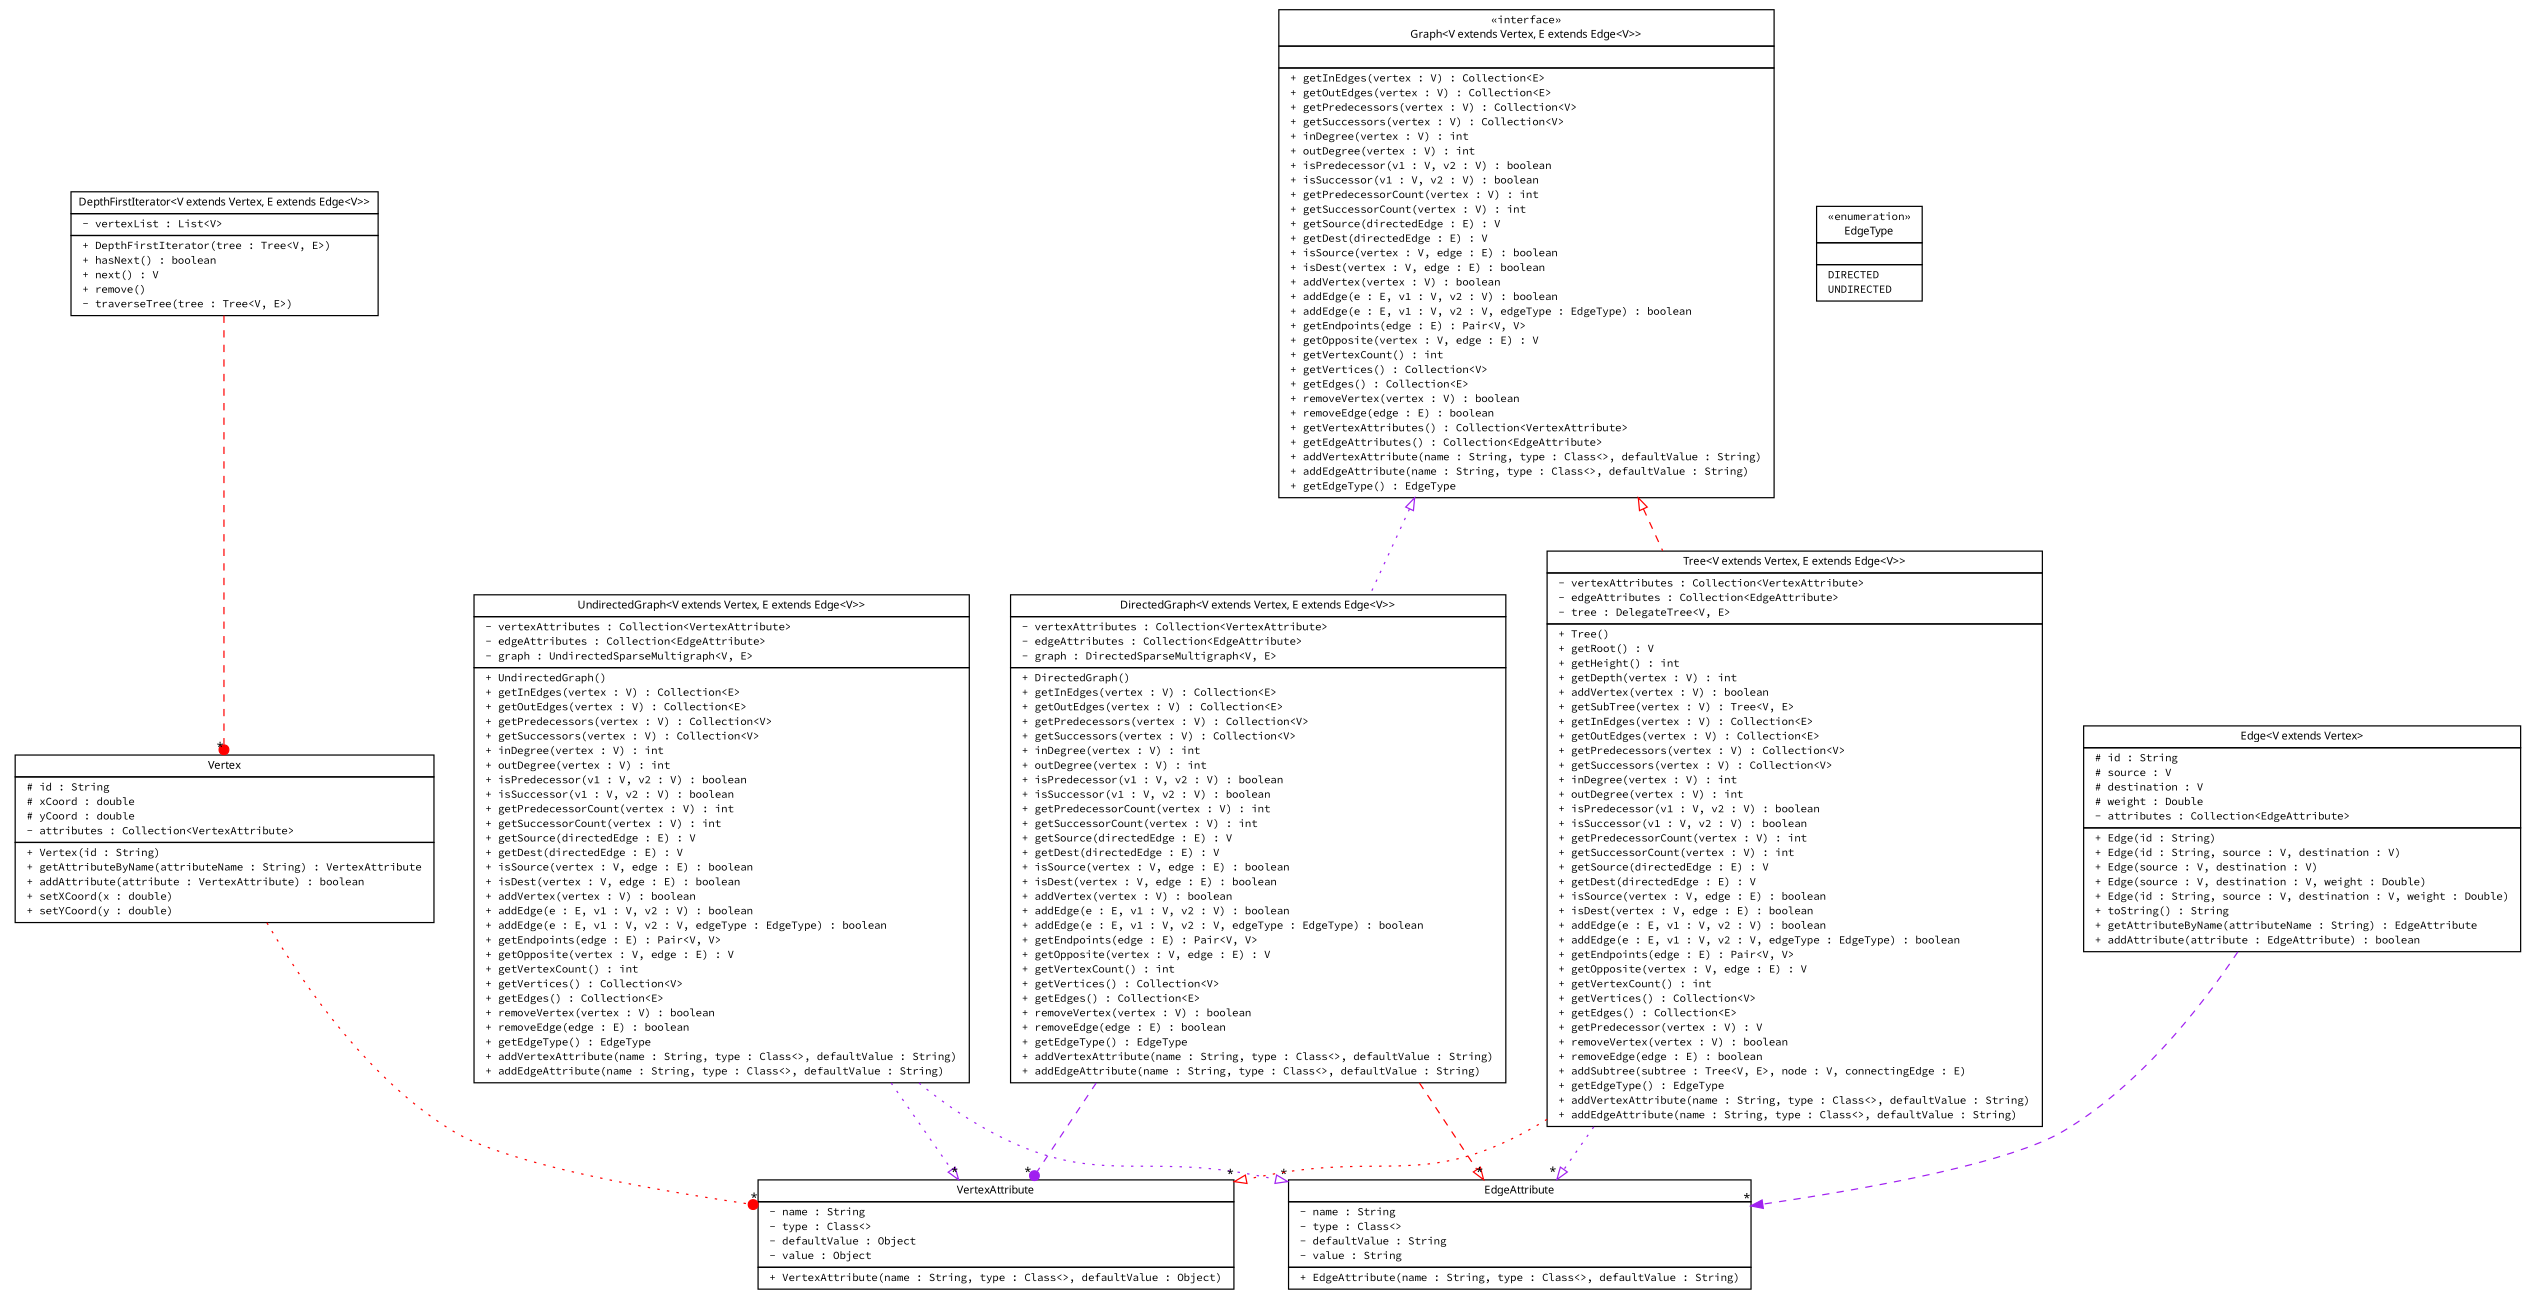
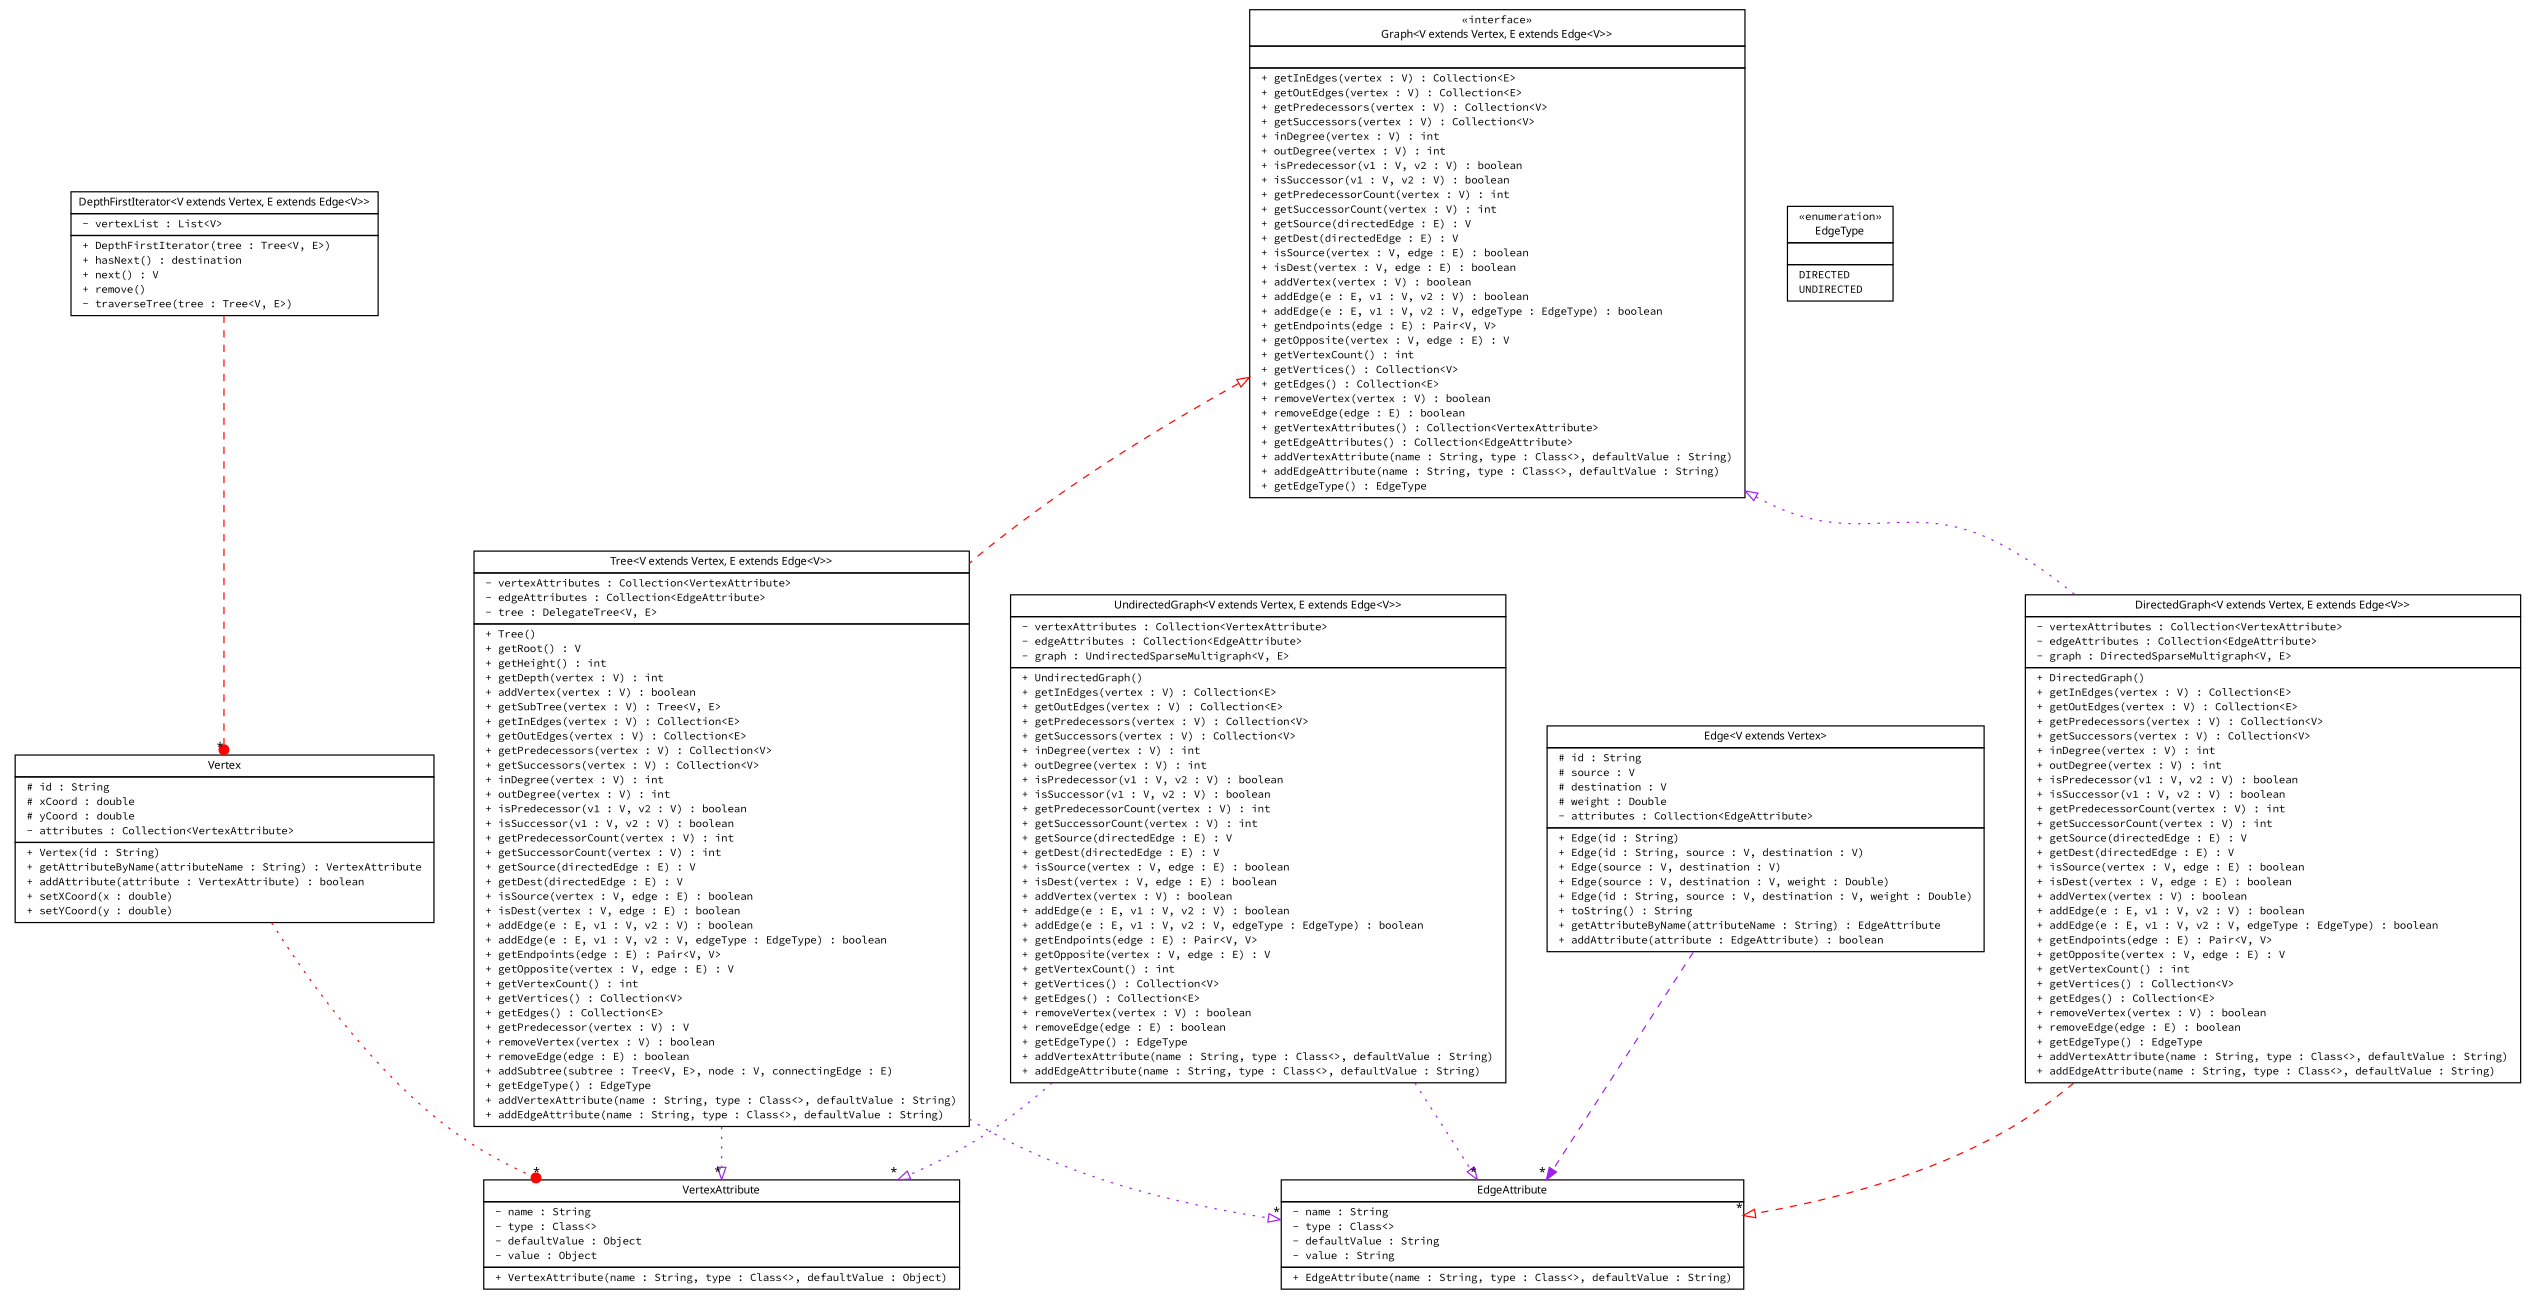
node "DepthFirstIterator<V extends Vertex, E extends Edge<V>>": text "+ hasNext() : boolean" -> "+ hasNext() : destination"
edge "DirectedGraph<V extends Vertex, E extends Edge<V>>" -> "VertexAttribute": removed
edge "Tree<V extends Vertex, E extends Edge<V>>" -> "VertexAttribute": color red -> purple
